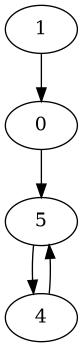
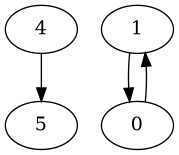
edge "0" -> "5": now "0" -> "1"
edge "5" -> "4": removed
